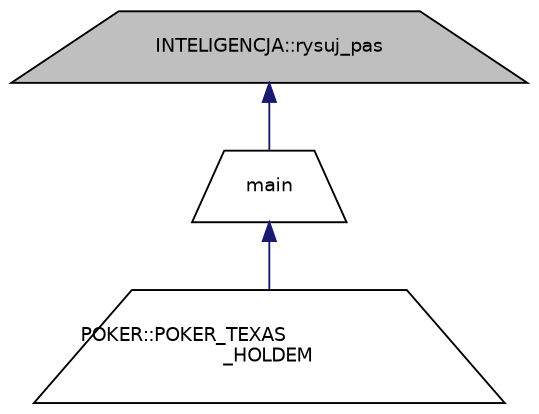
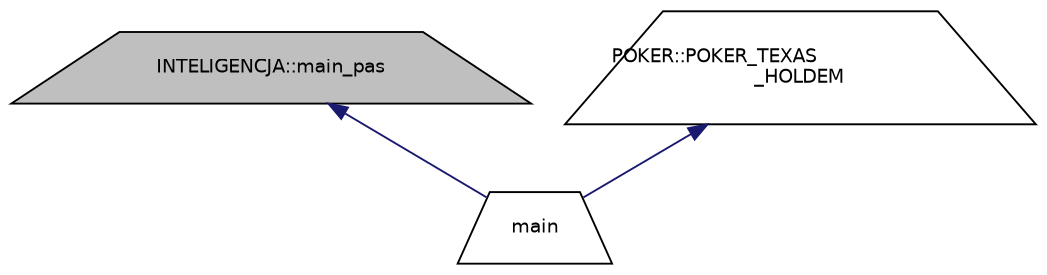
node "INTELIGENCJA::rysuj_pas": label "INTELIGENCJA::rysuj_pas" -> "INTELIGENCJA::main_pas"
edge "POKER::POKER_TEXAS _HOLDEM" -> "main": reversed
